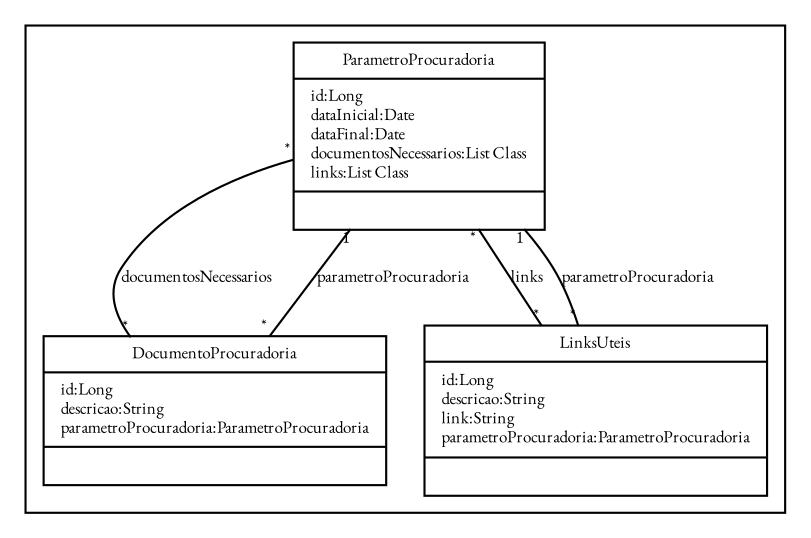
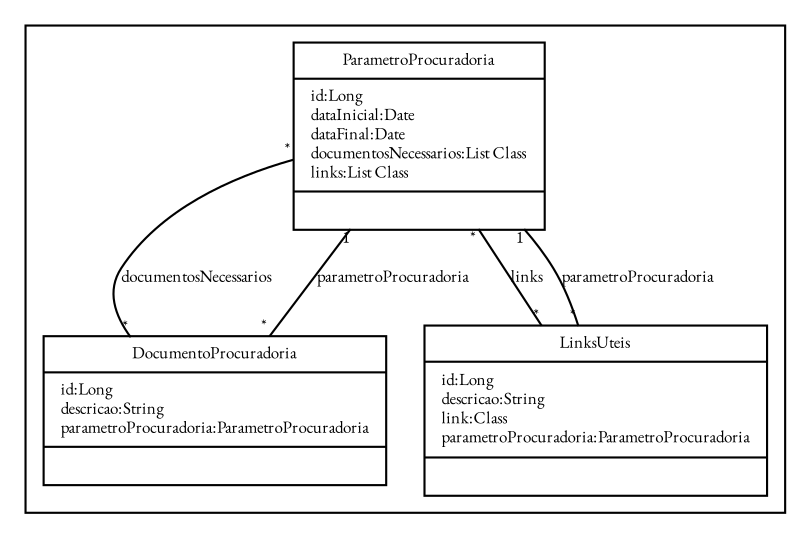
node "LinksUteis": text "link:String" -> "link:Class"
